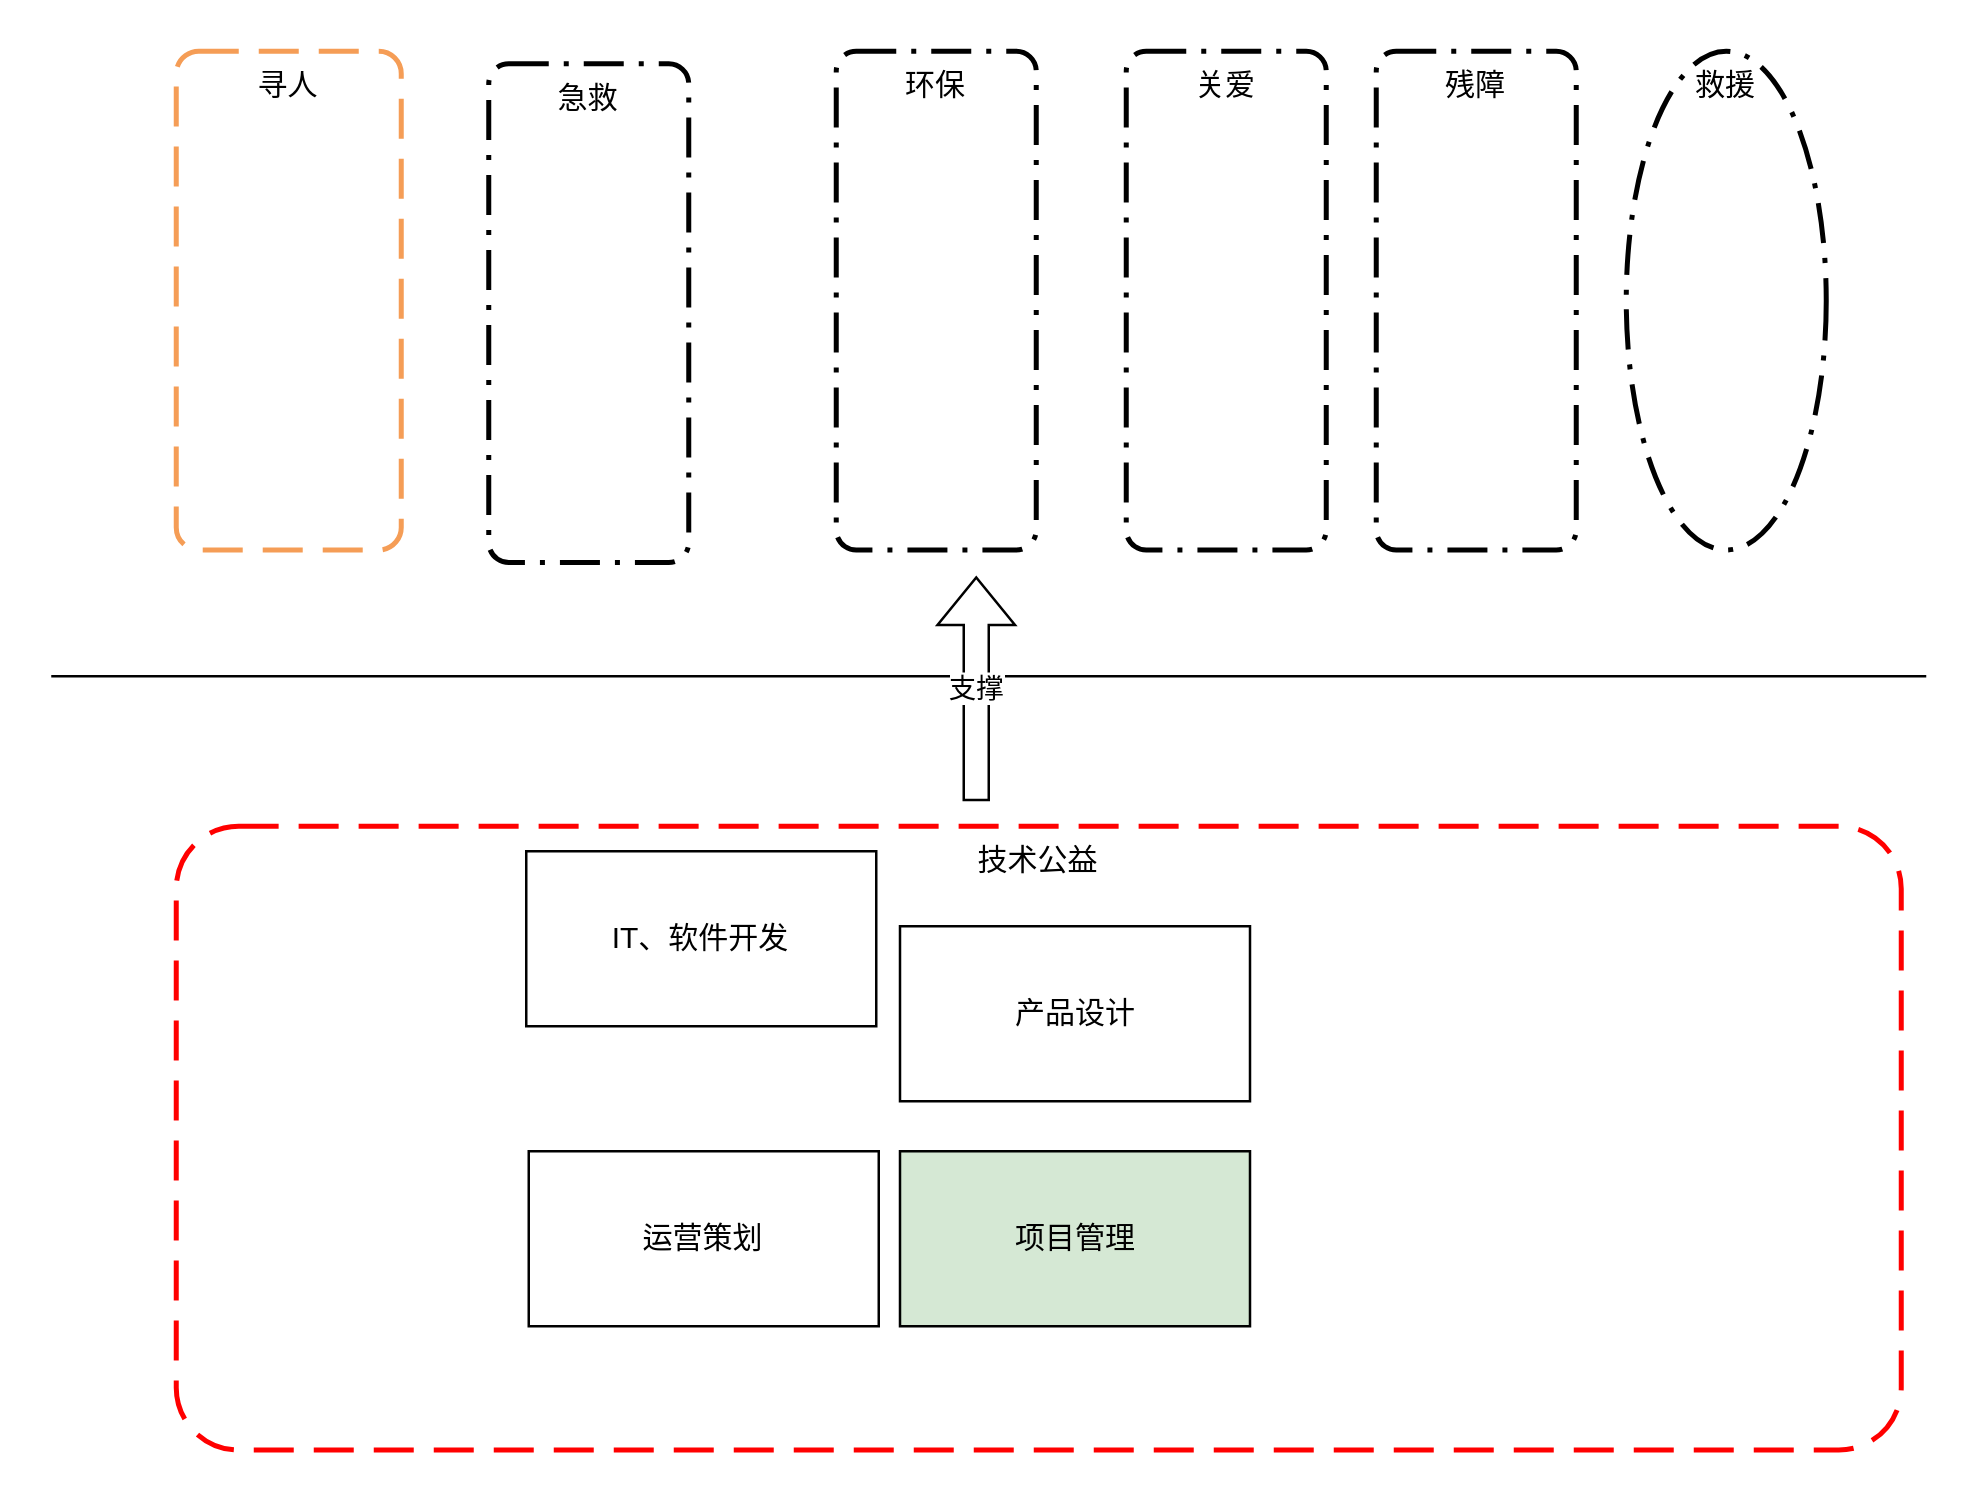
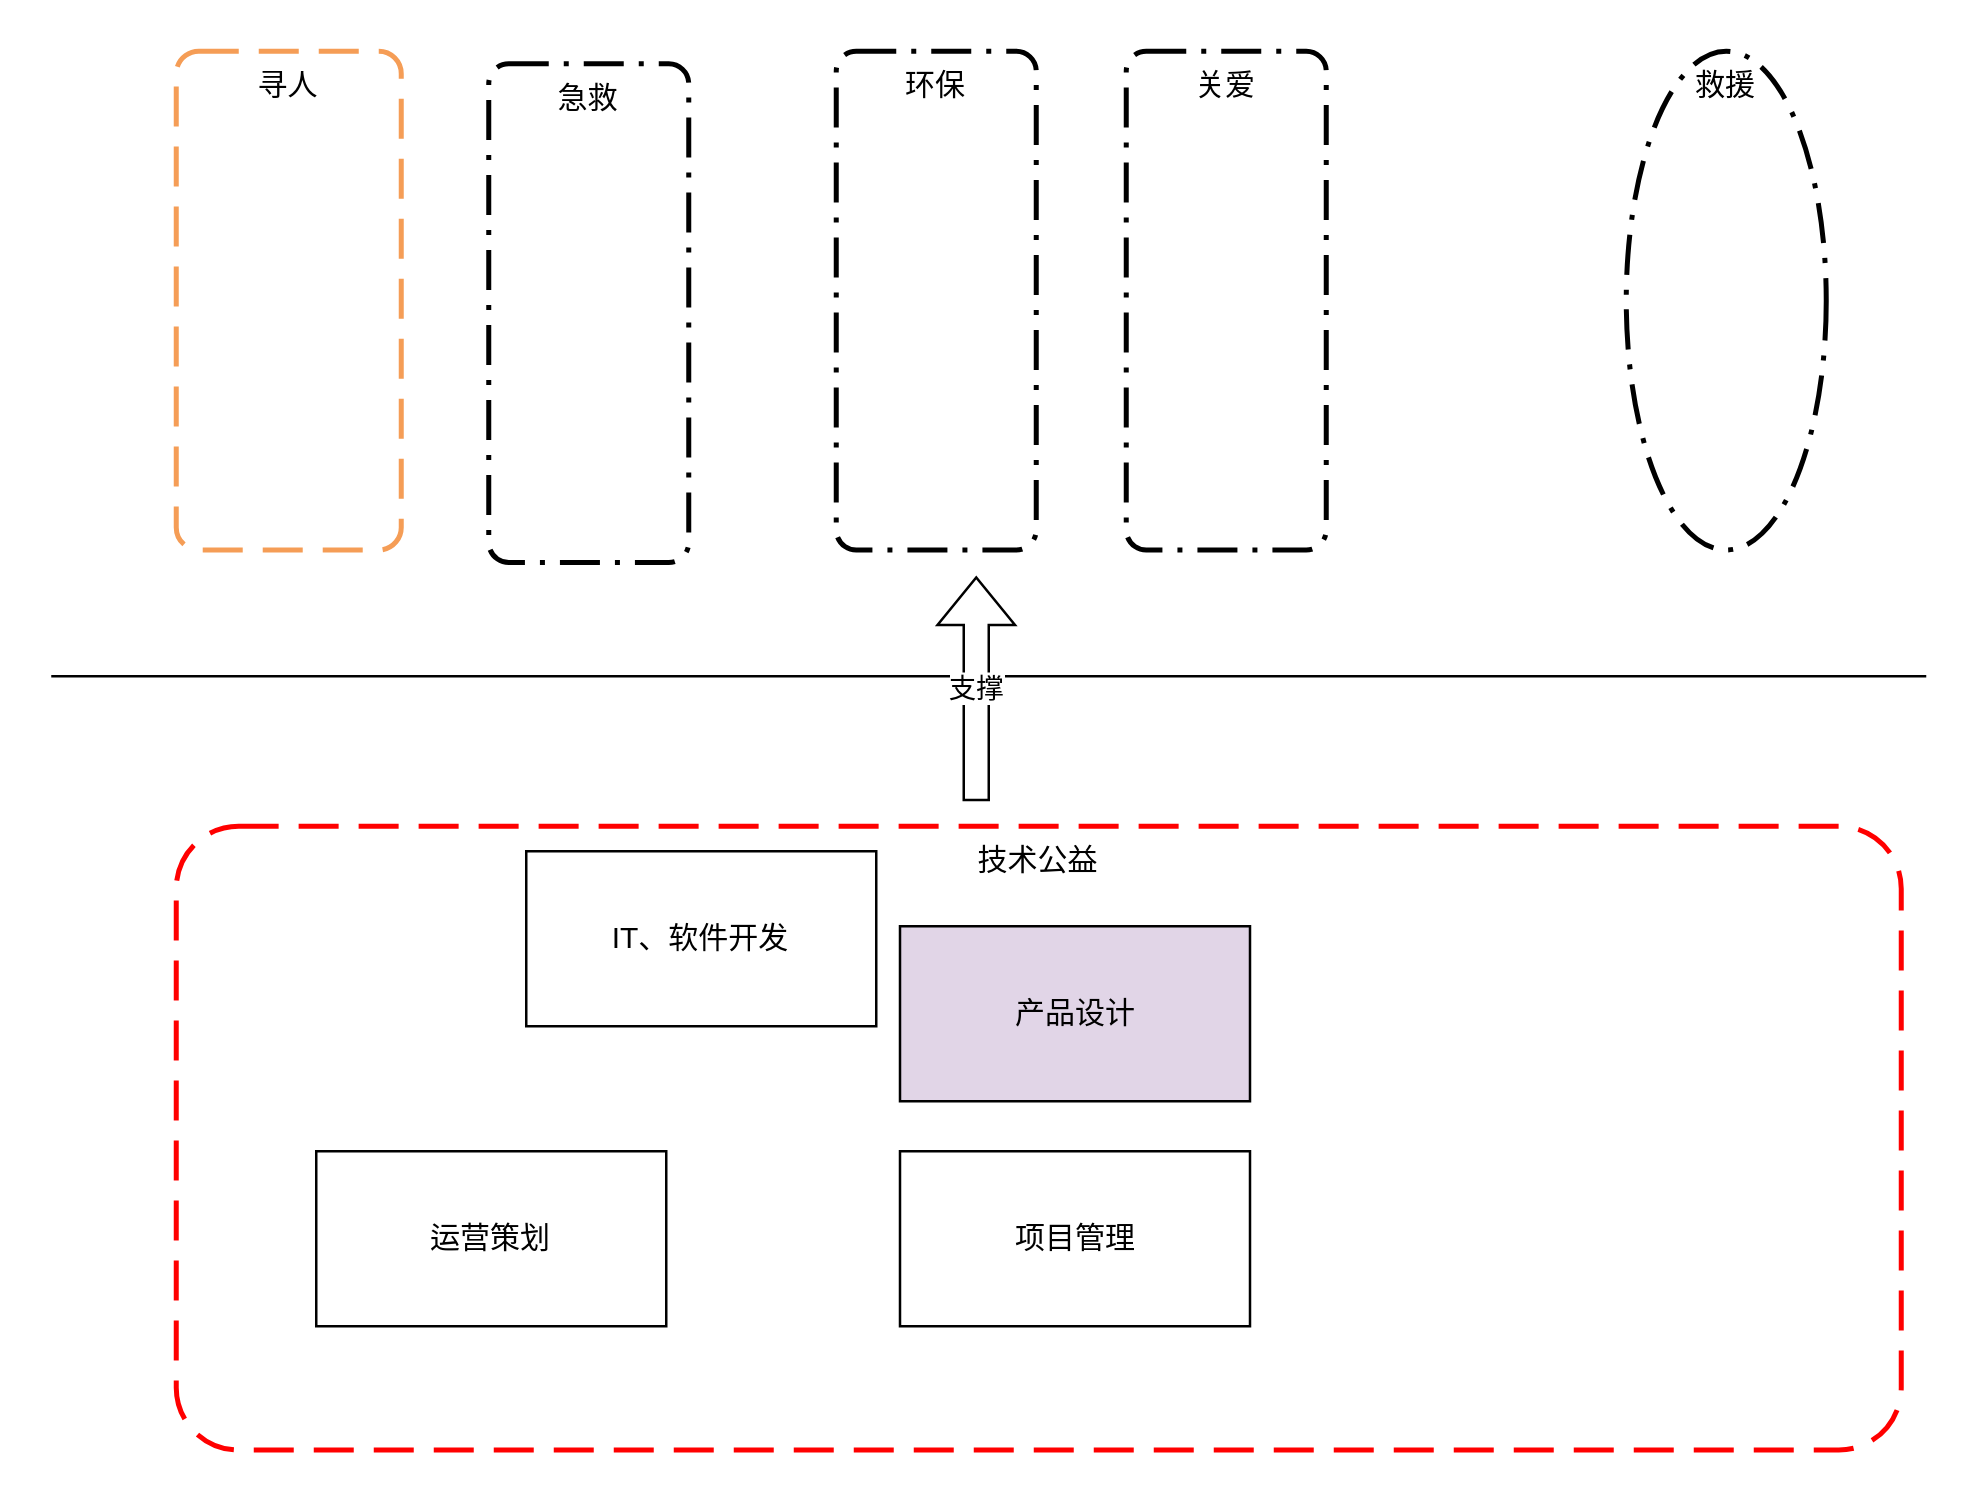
node "残障": removed
node "产品设计": fillcolor #ffffff -> #e1d5e7
node "运营策划": moved (704, 1239) -> (491, 1239)
node "项目管理": fillcolor #d5e8d4 -> #ffffff
